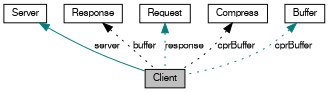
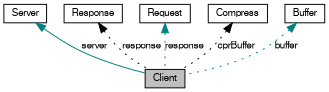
edge "Client" -> "Response": label "buffer" -> "response"
edge "Client" -> "Buffer": label "cprBuffer" -> "buffer"
